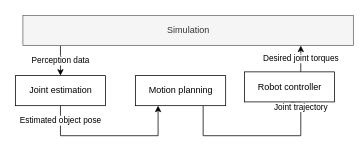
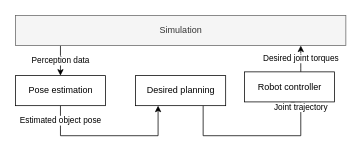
node "Simulation": moved (188, 30) -> (180, 30)
node "Joint estimation": label "Joint estimation" -> "Pose estimation"
node "Motion planning": label "Motion planning" -> "Desired planning"
